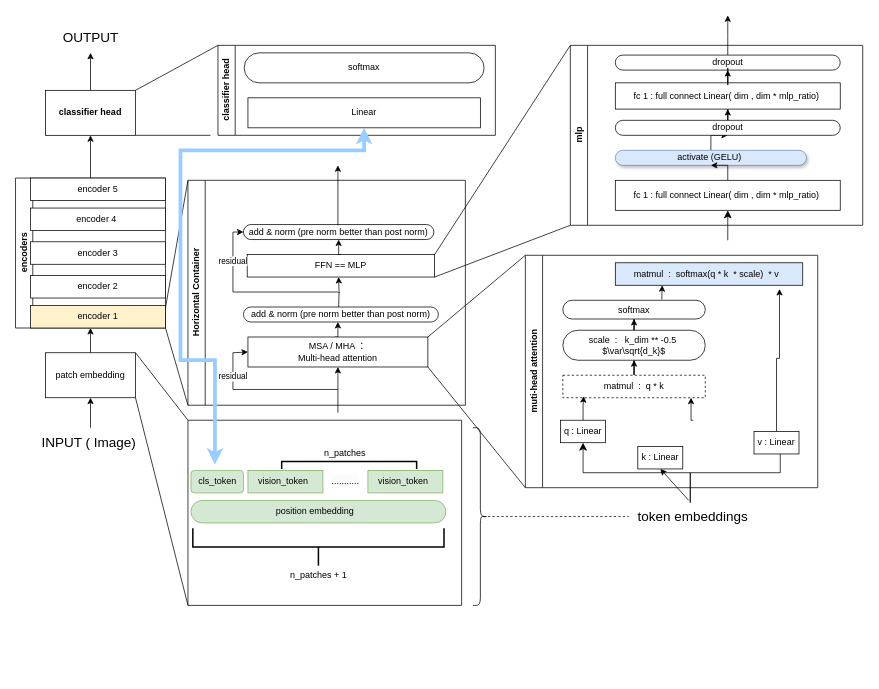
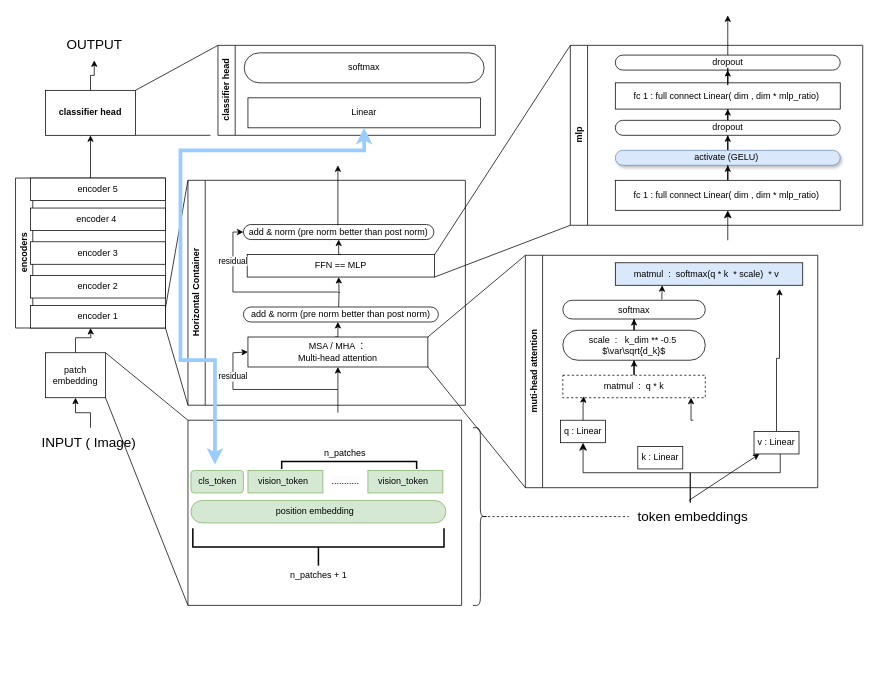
node "OUTPUT": moved (90, 38) -> (94, 45)
node "activate (GELU)": size 191x15 -> 225x15
node "encoder 1": fillcolor #fff2cc -> #ffffff
node "patch embedding": size 90x45 -> 60x45
edge "token embeddings" -> "k : Linear": now "token embeddings" -> "v : Linear"
